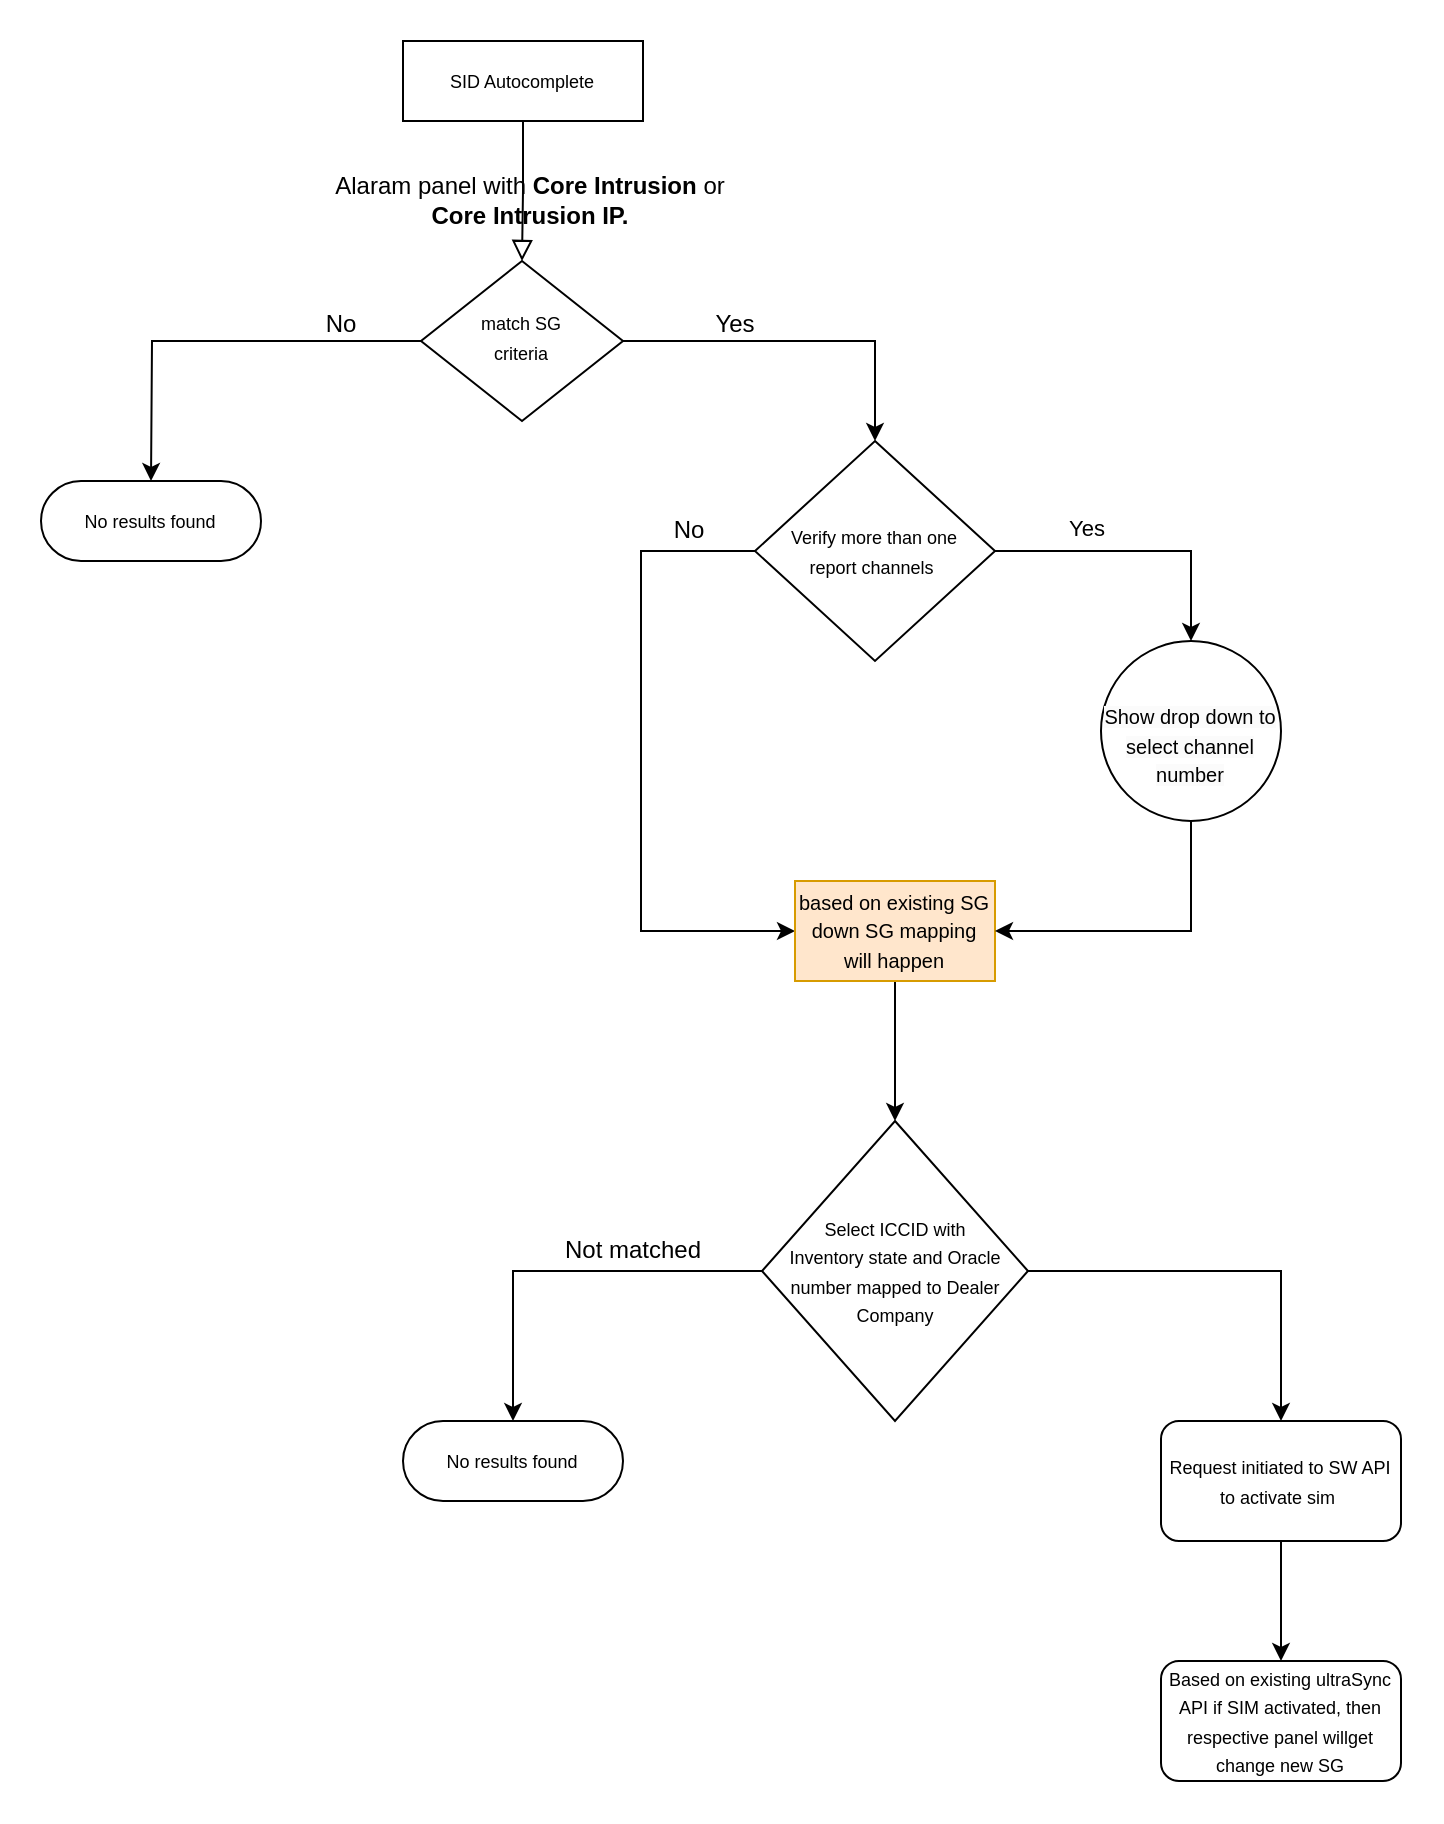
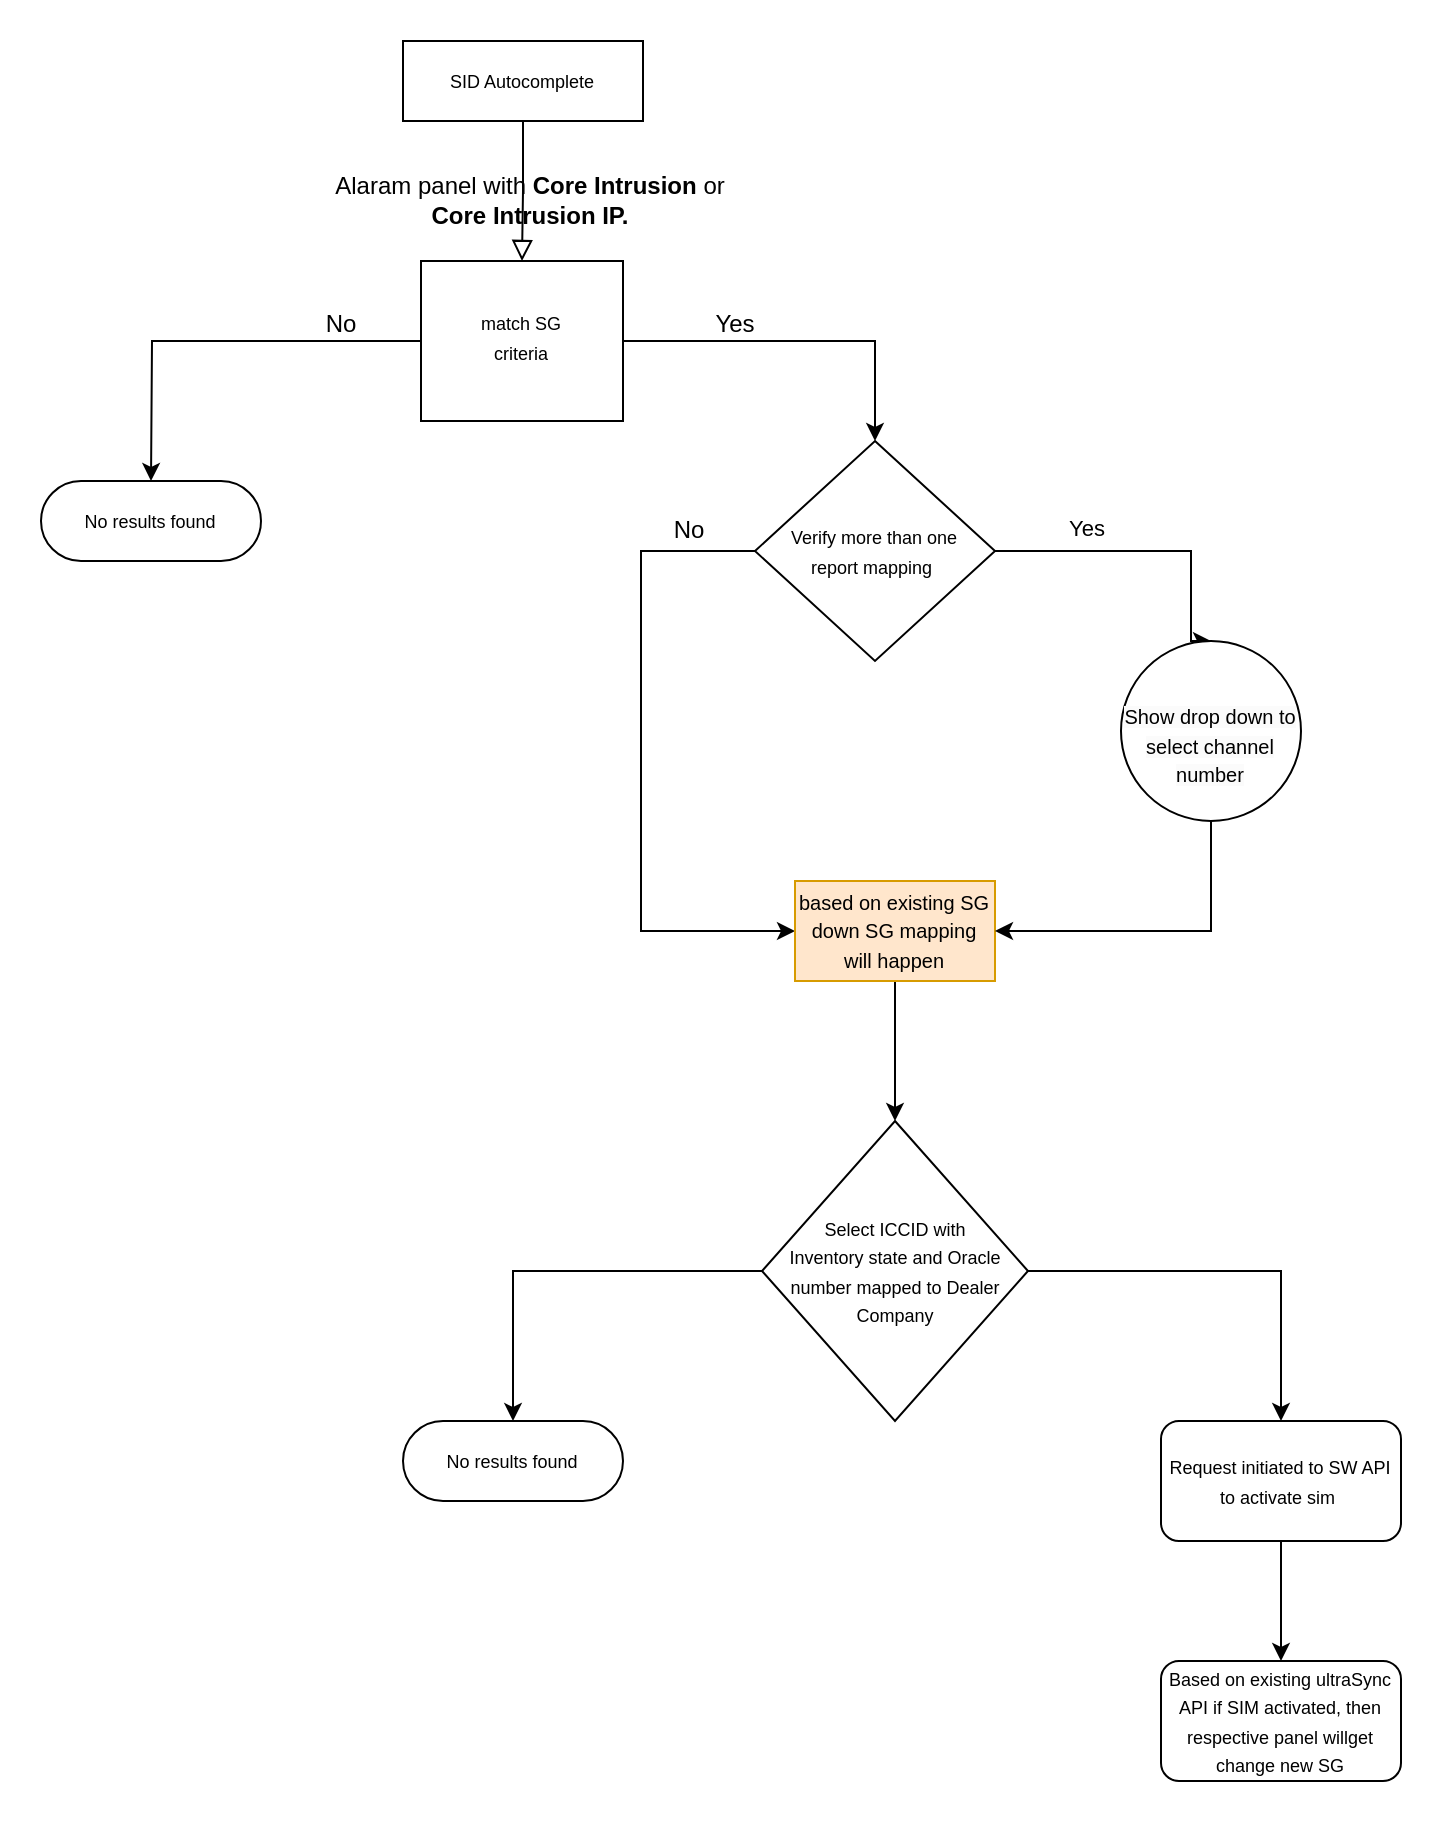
node "match SG criteria": shape diamond -> rectangle
node "Verify more than one report channels": label "Verify more than one report channels" -> "Verify more than one report mapping"
node "Show drop down to select channel number": moved (1191, 731) -> (1211, 731)
node "Not matched": removed
